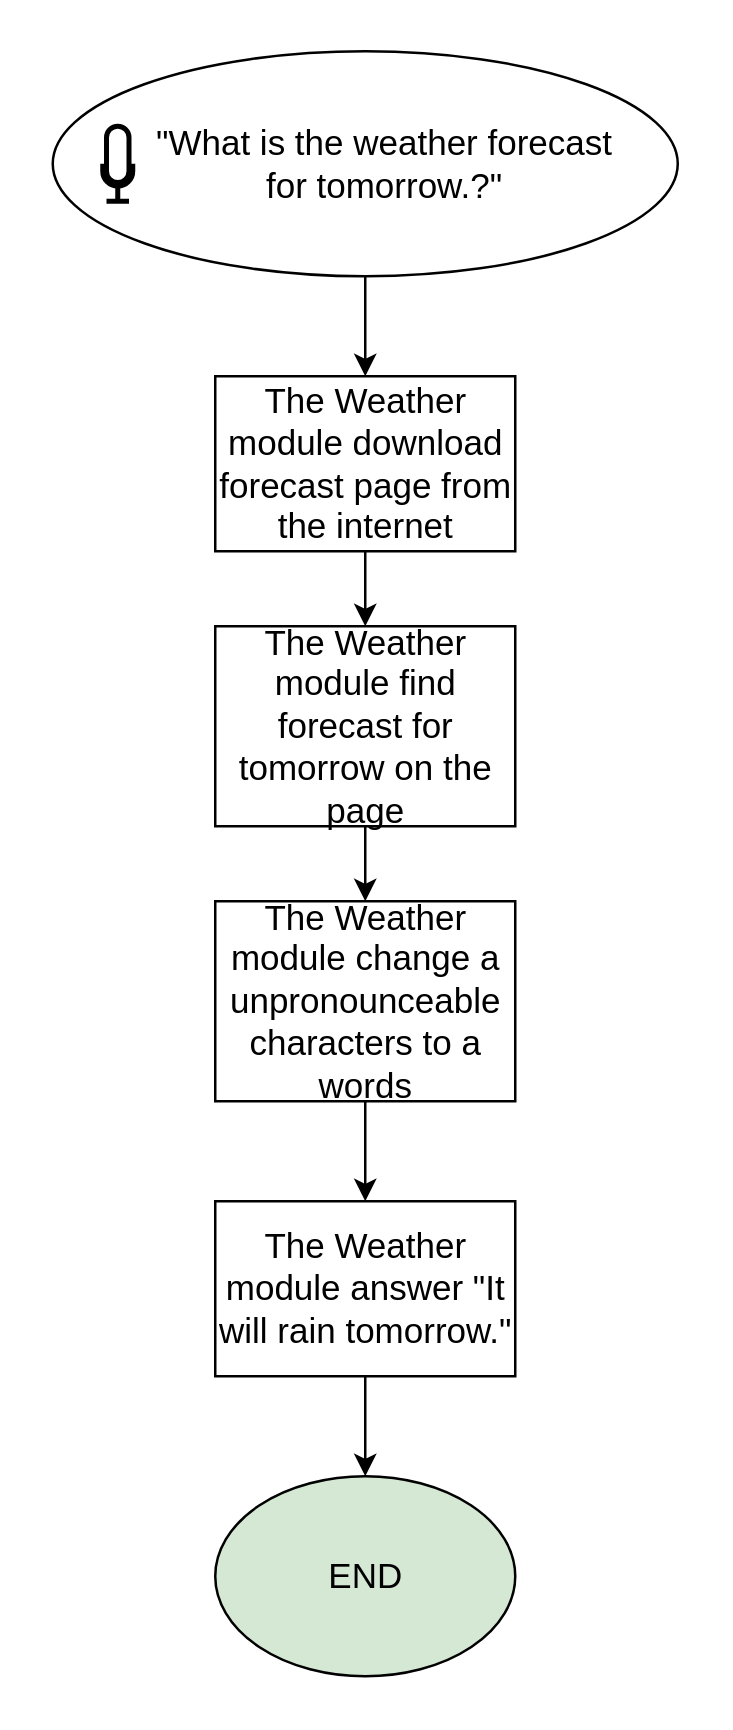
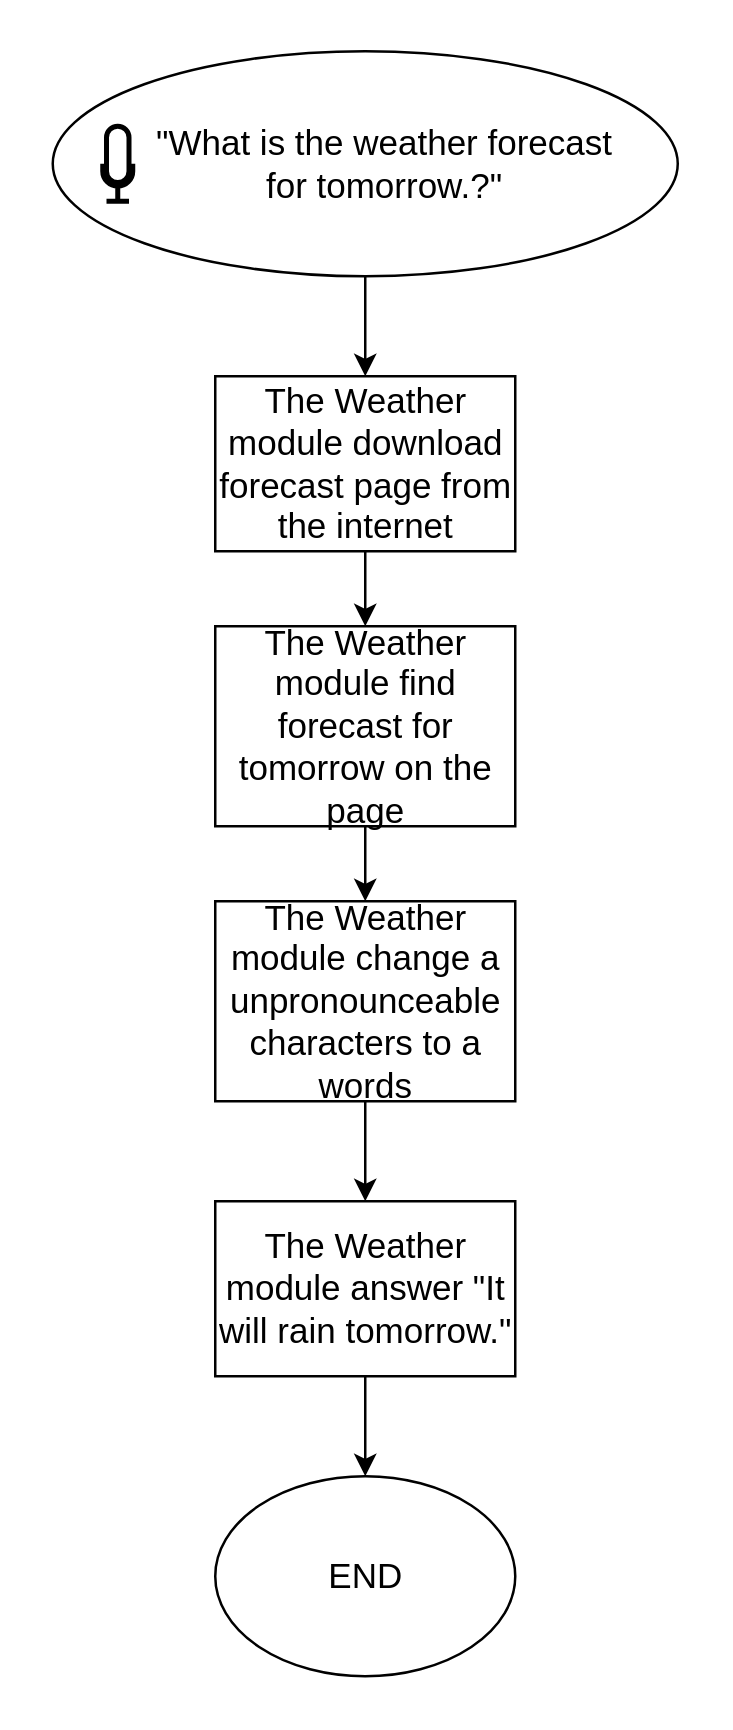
node "END": fillcolor #d5e8d4 -> #ffffff
